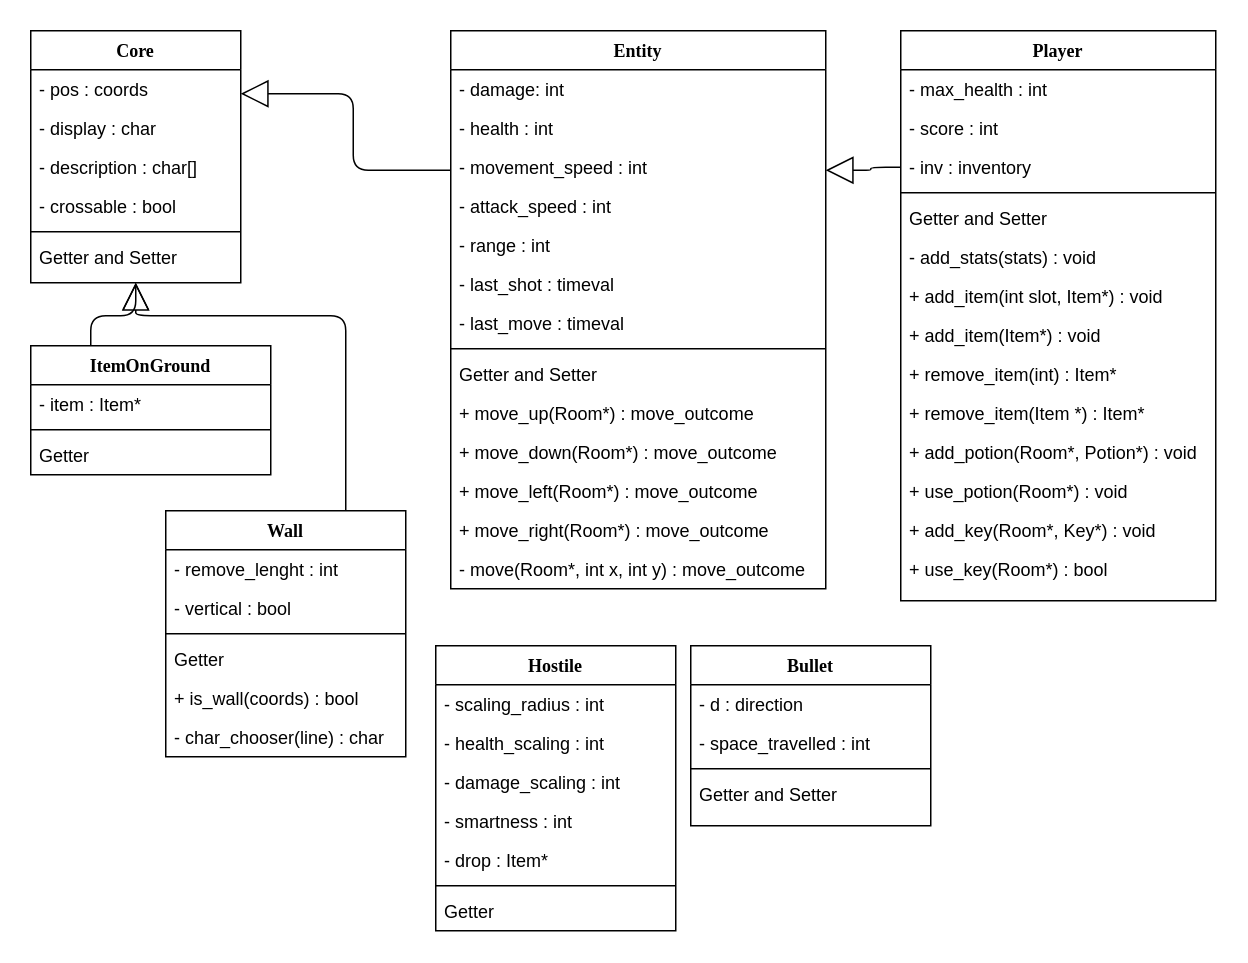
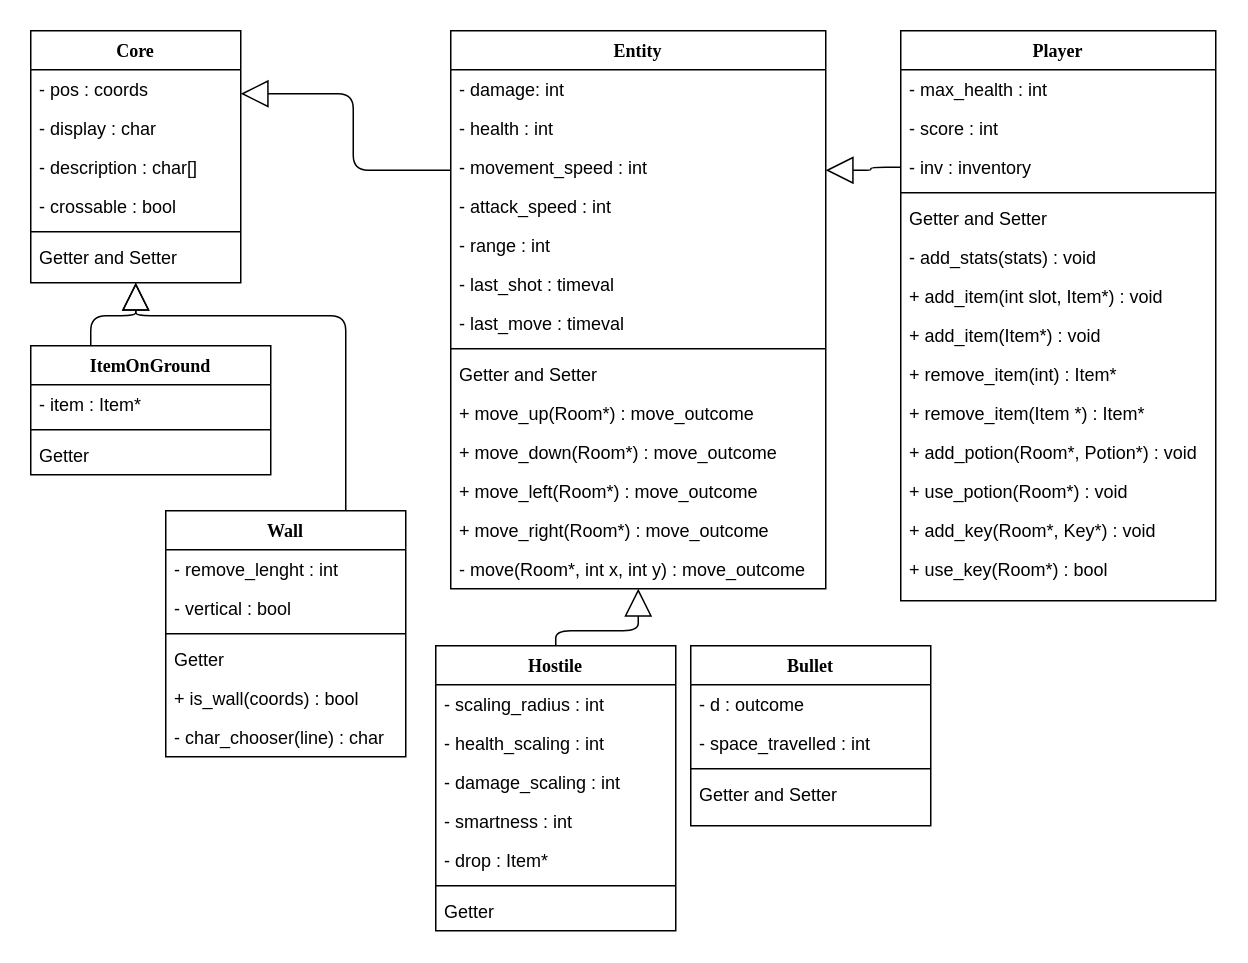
edge "ItemOnGround" -> "Core": arrowhead open -> block
edge "Hostile" -> "Entity": added
node "- d : direction": label "- d : direction" -> "- d : outcome"
